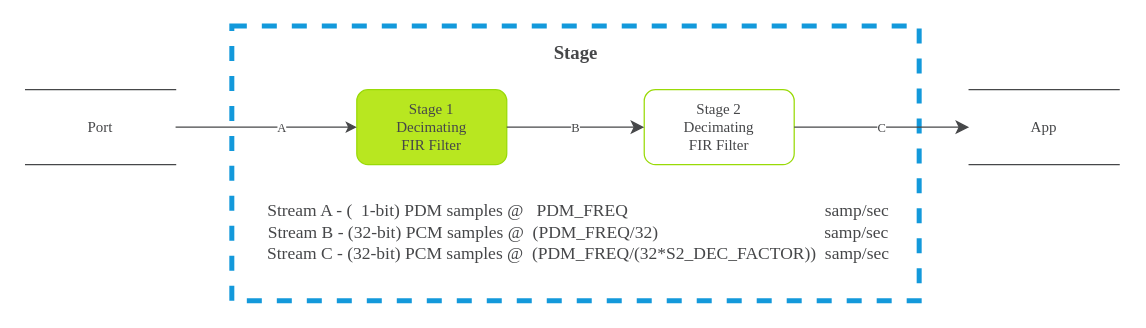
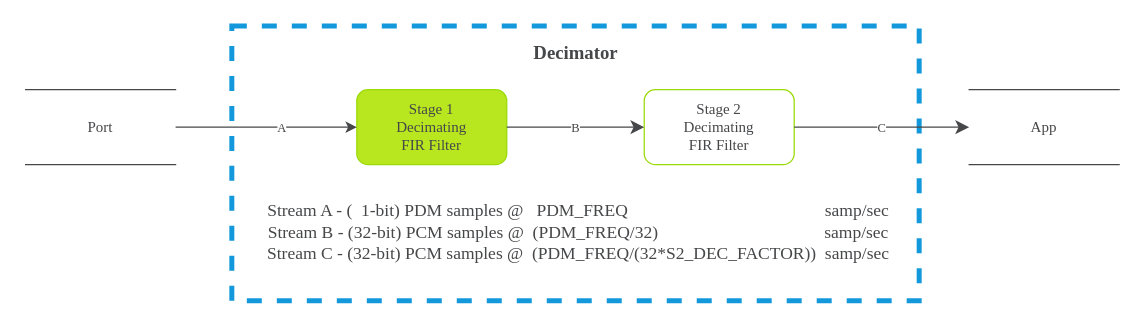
node "Stage": label "Stage" -> "Decimator"
